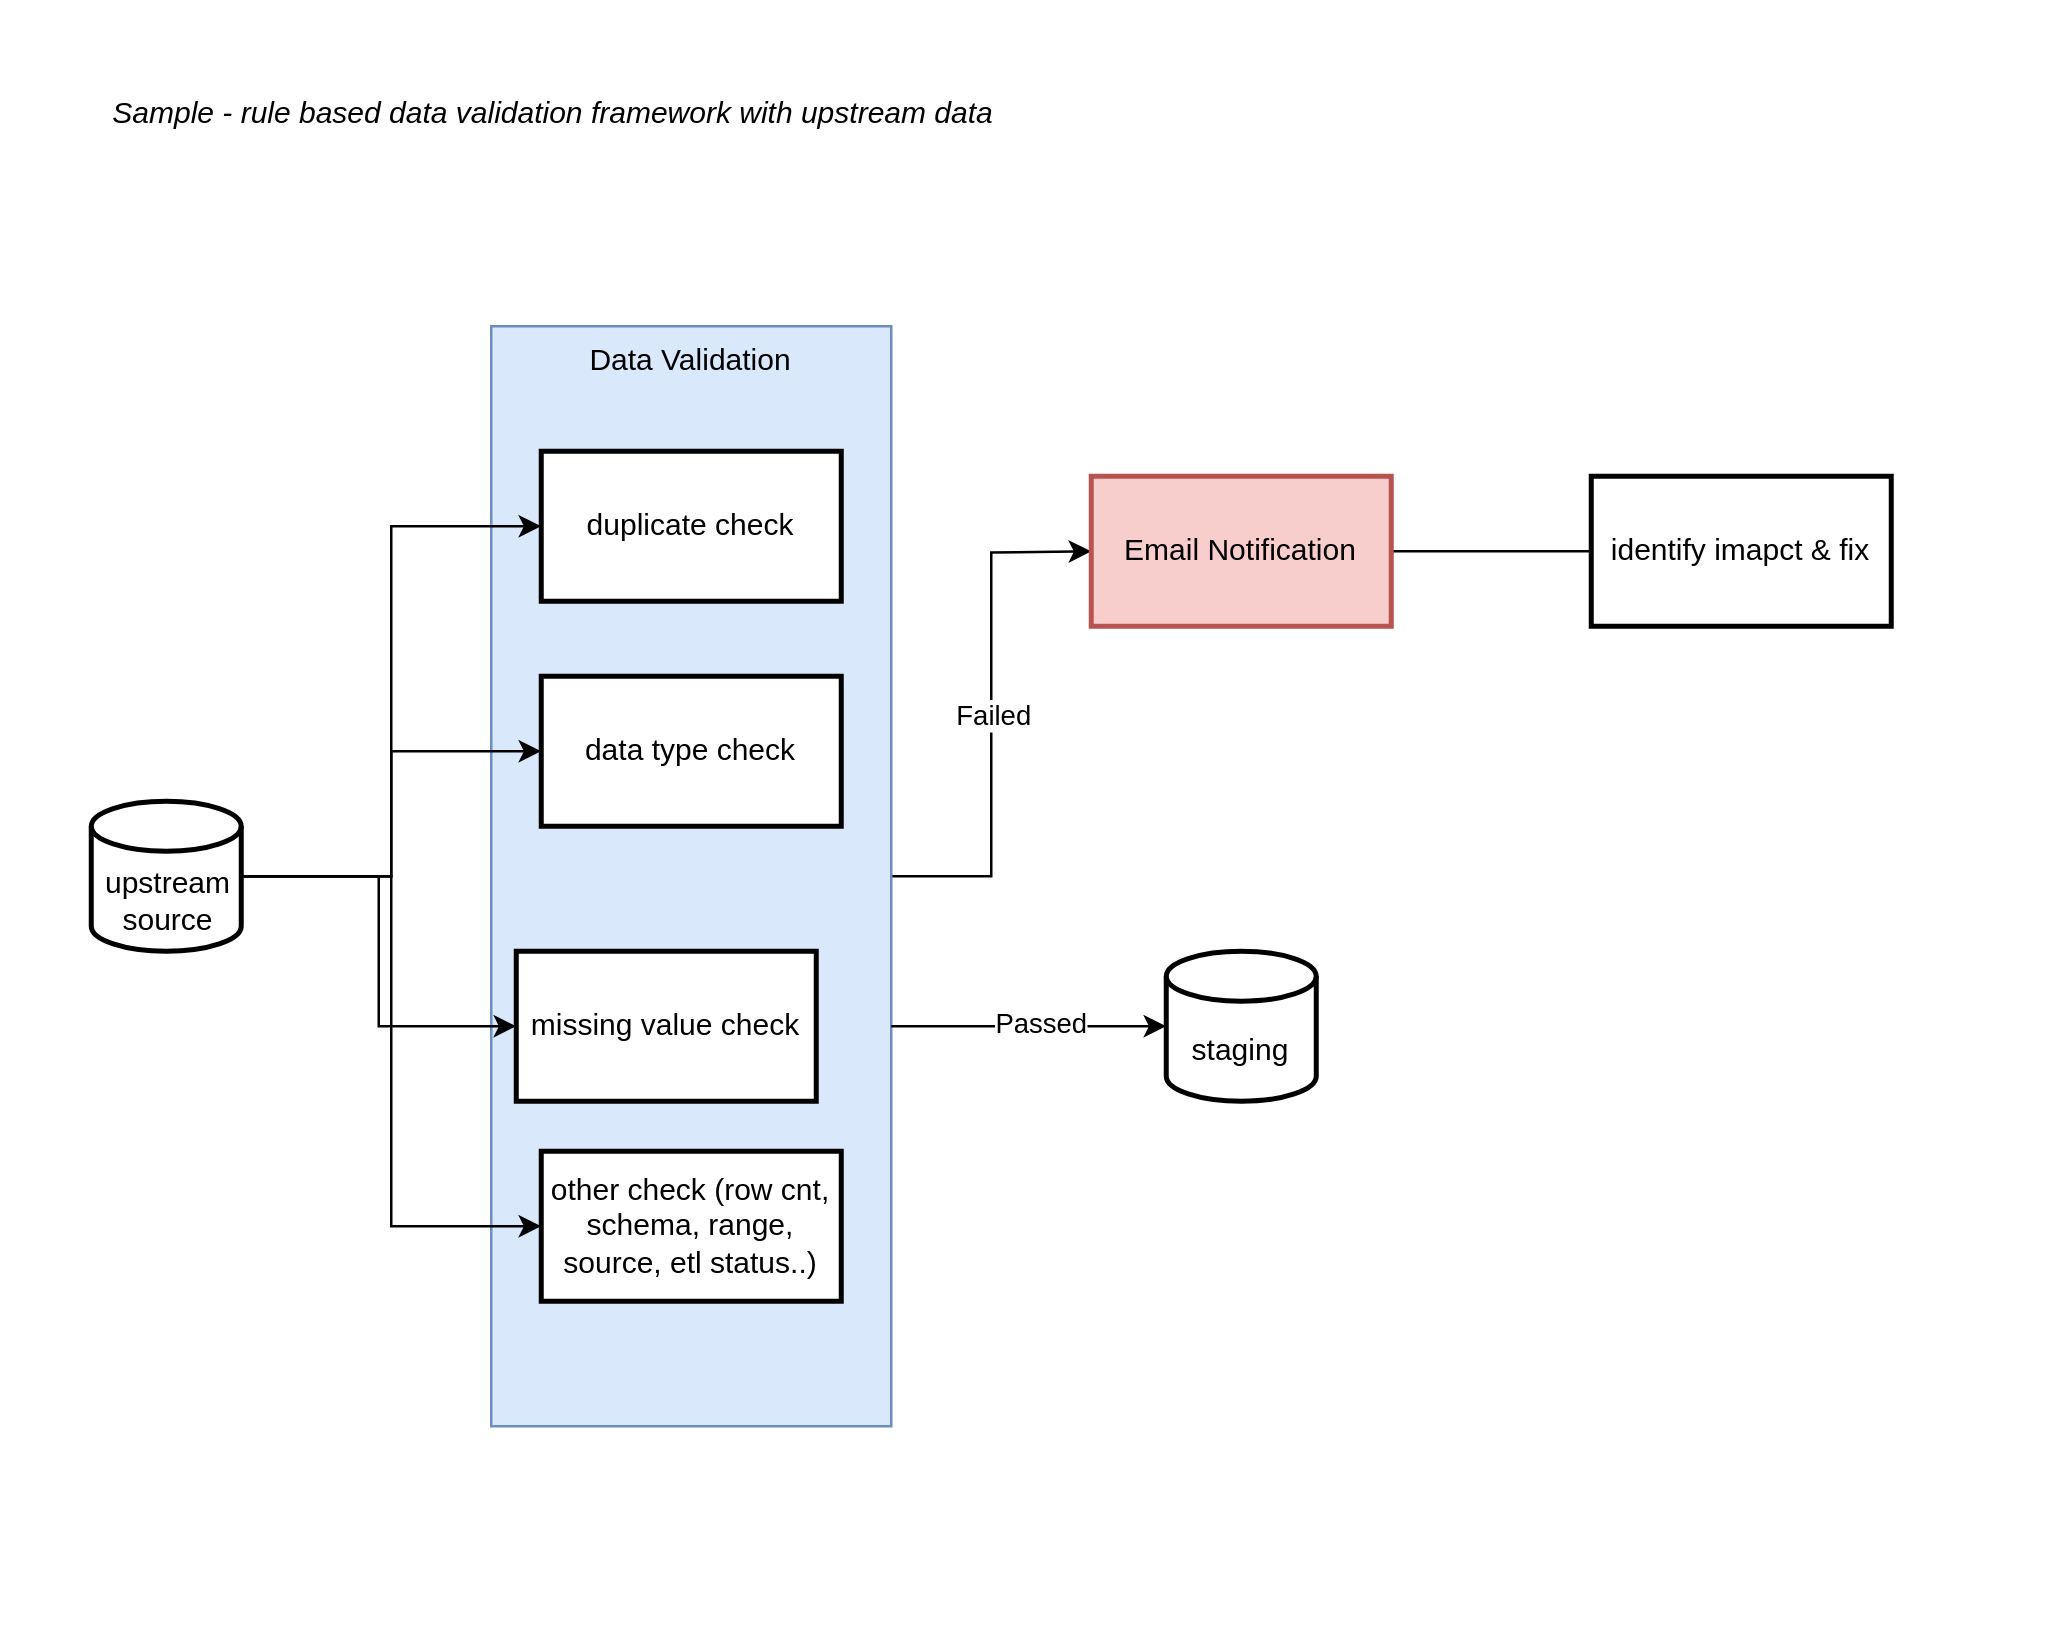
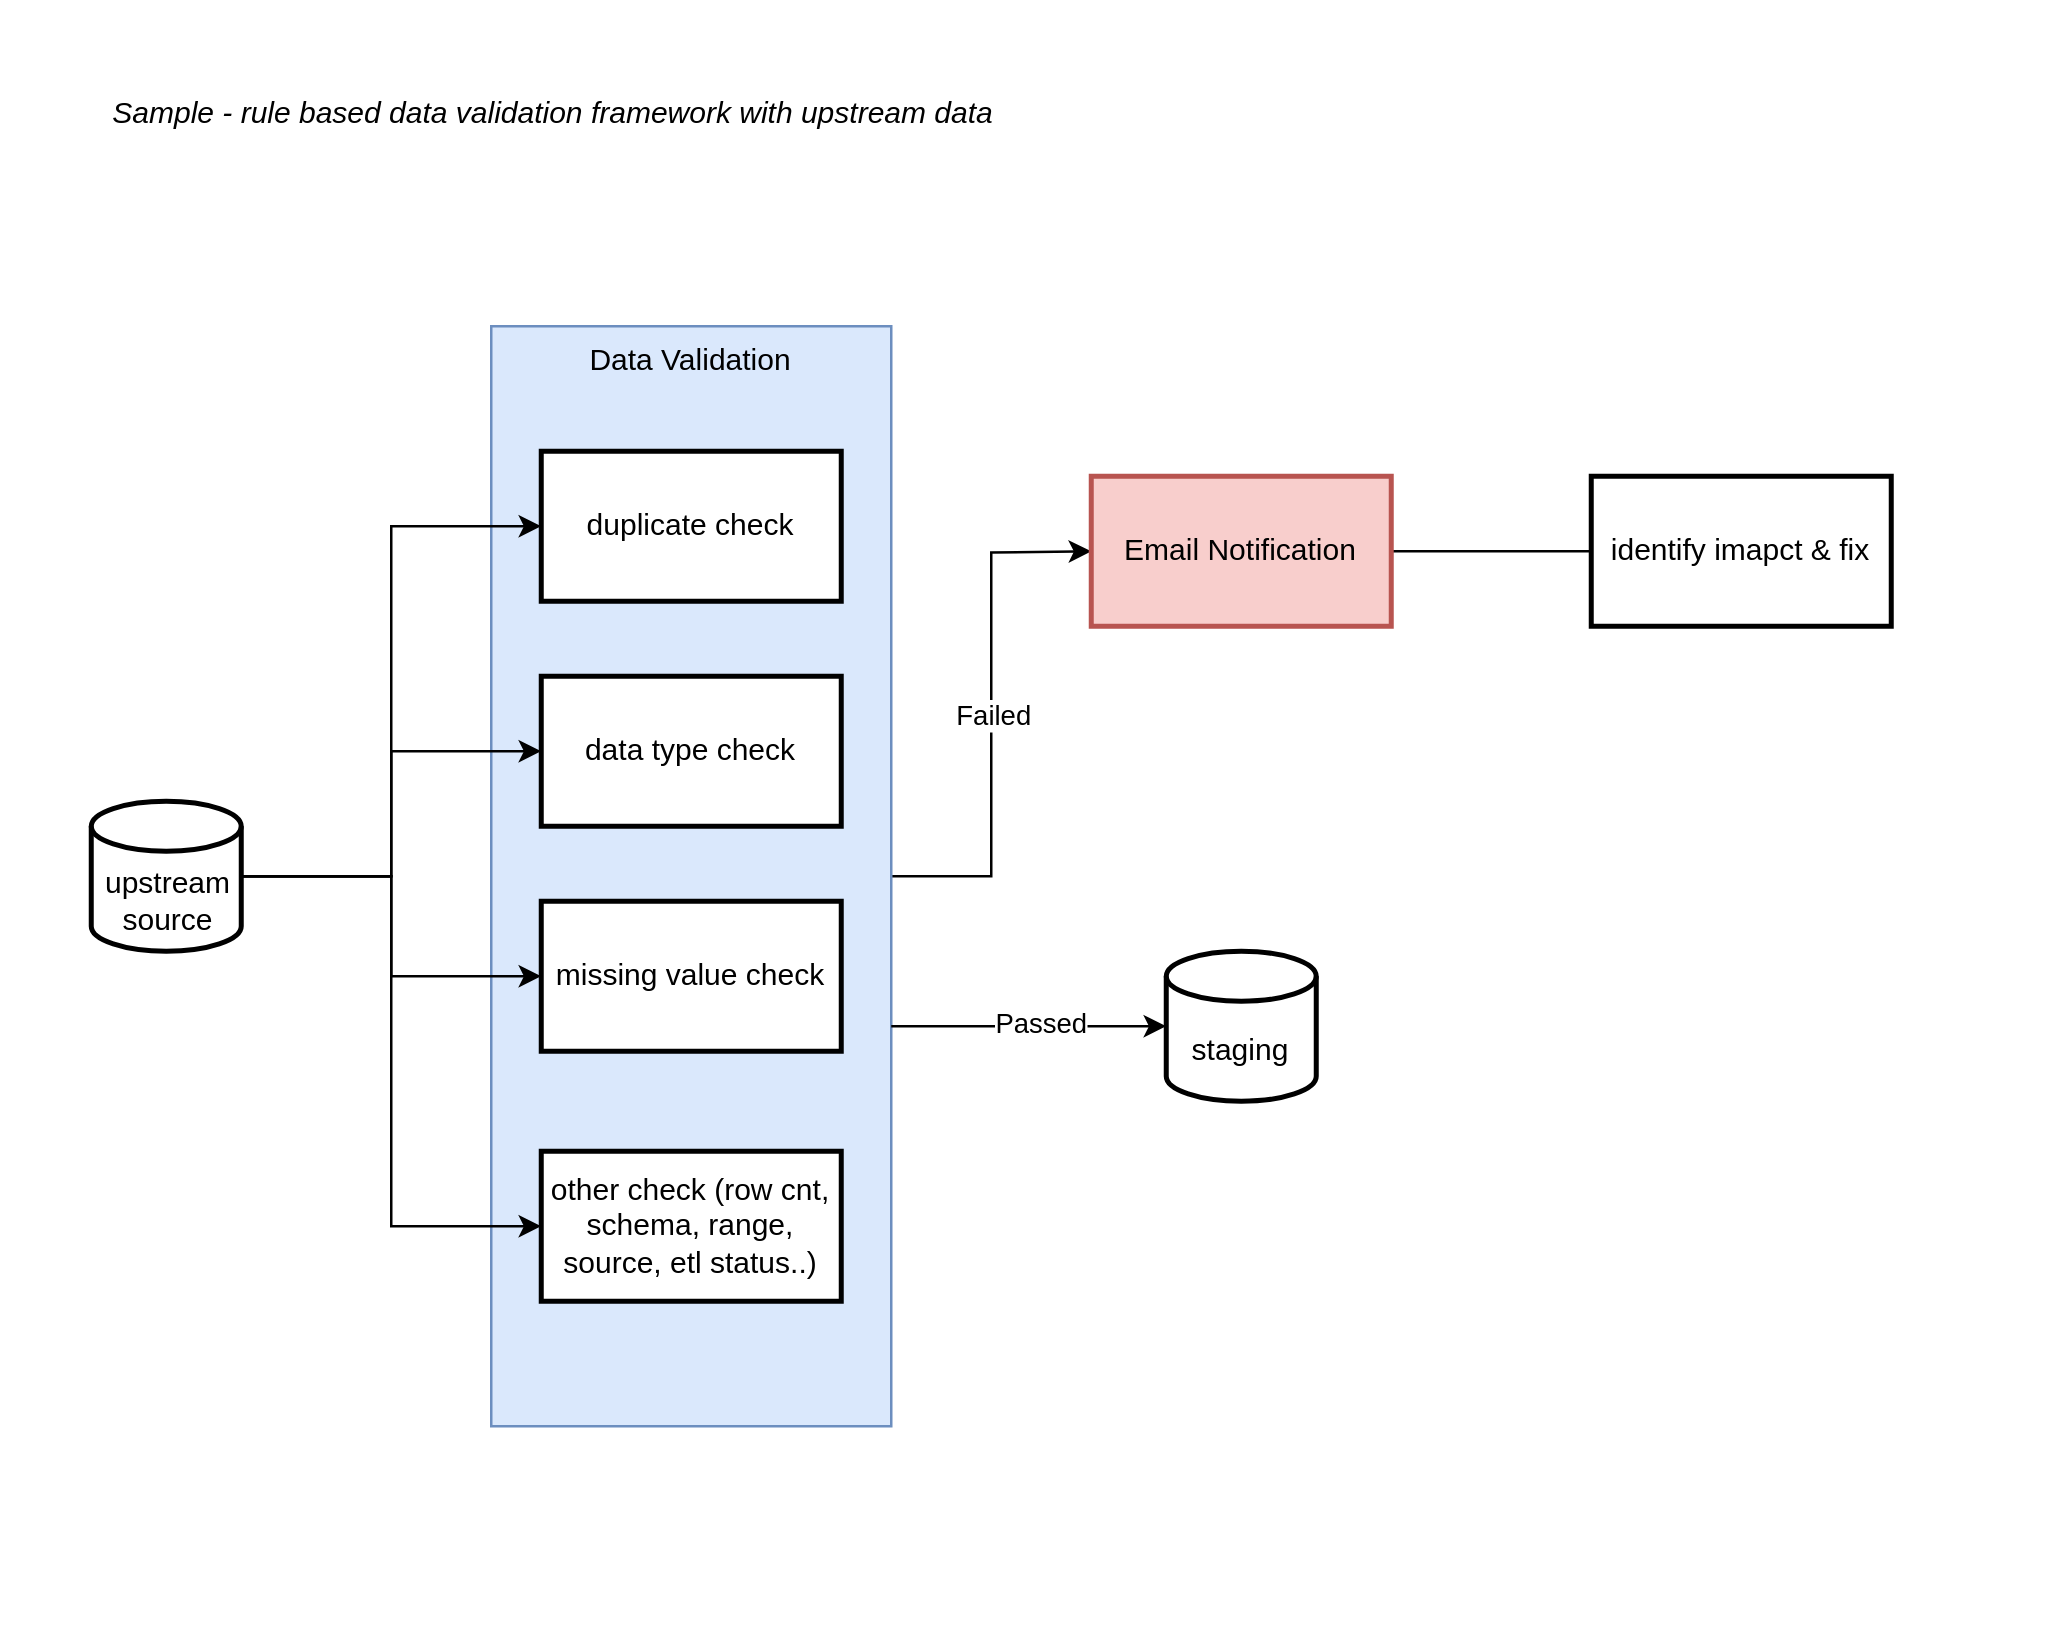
node "missing value check": moved (666, 1026) -> (691, 976)
